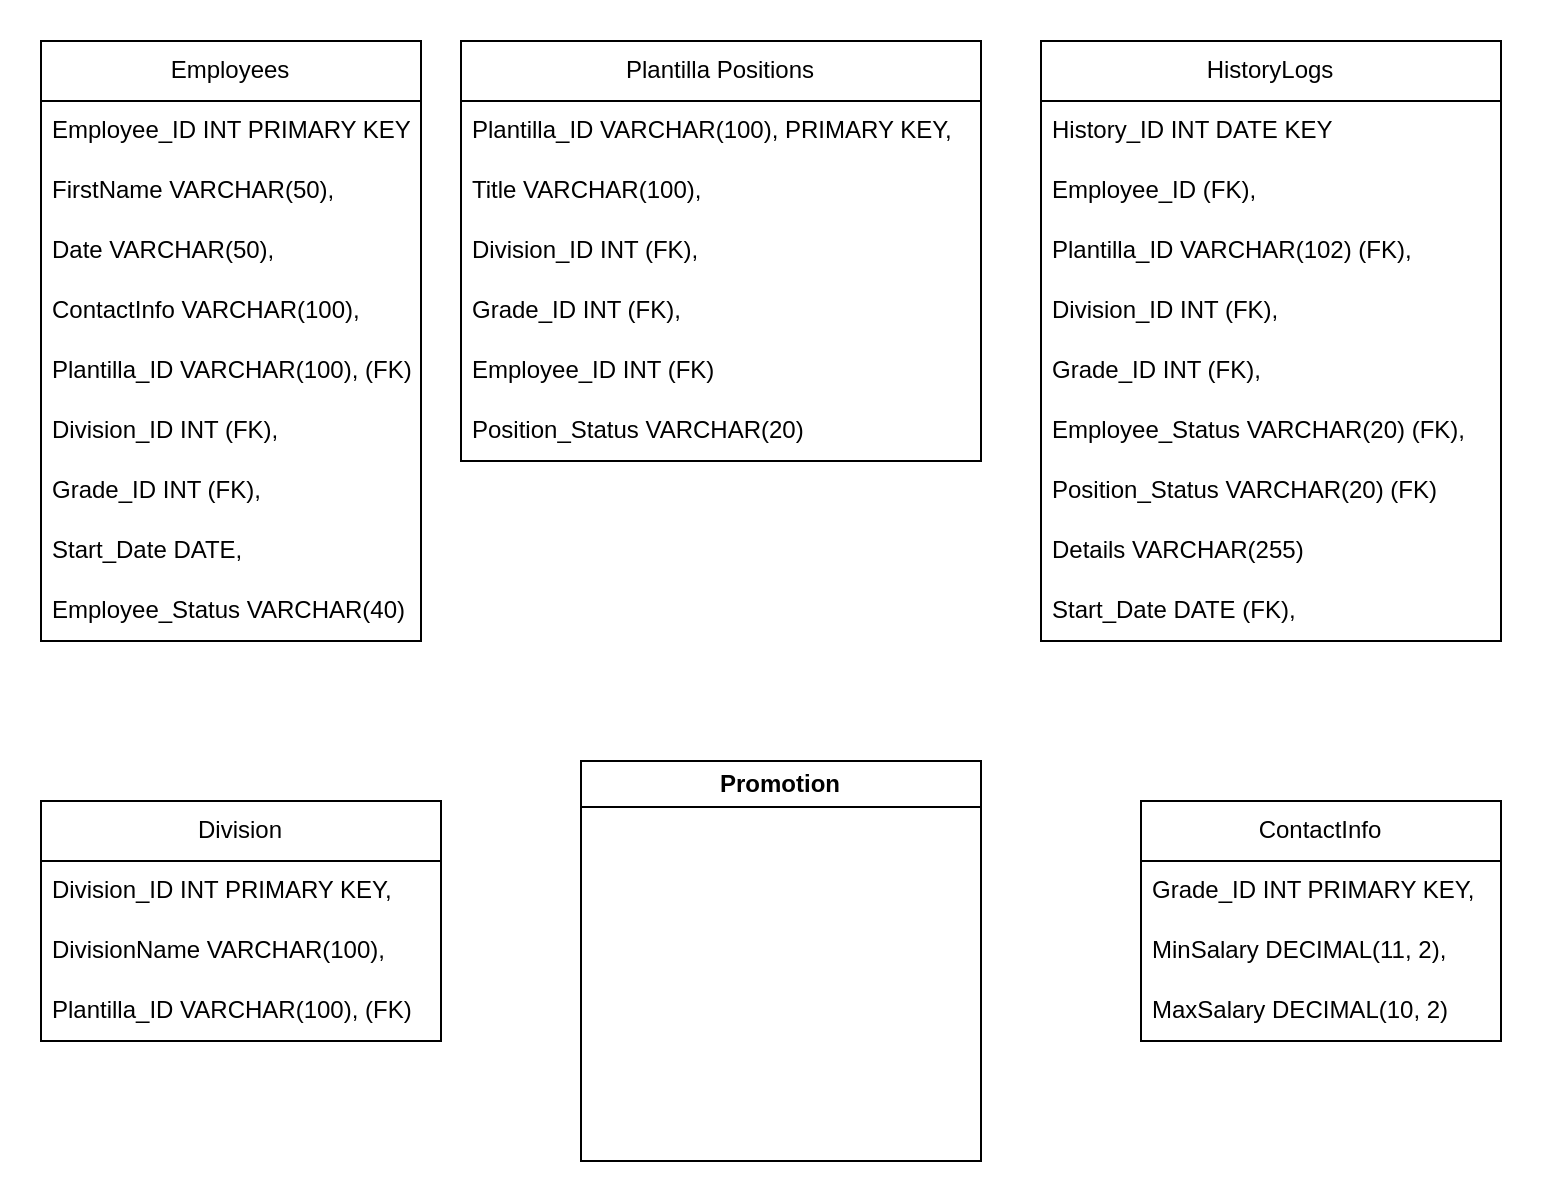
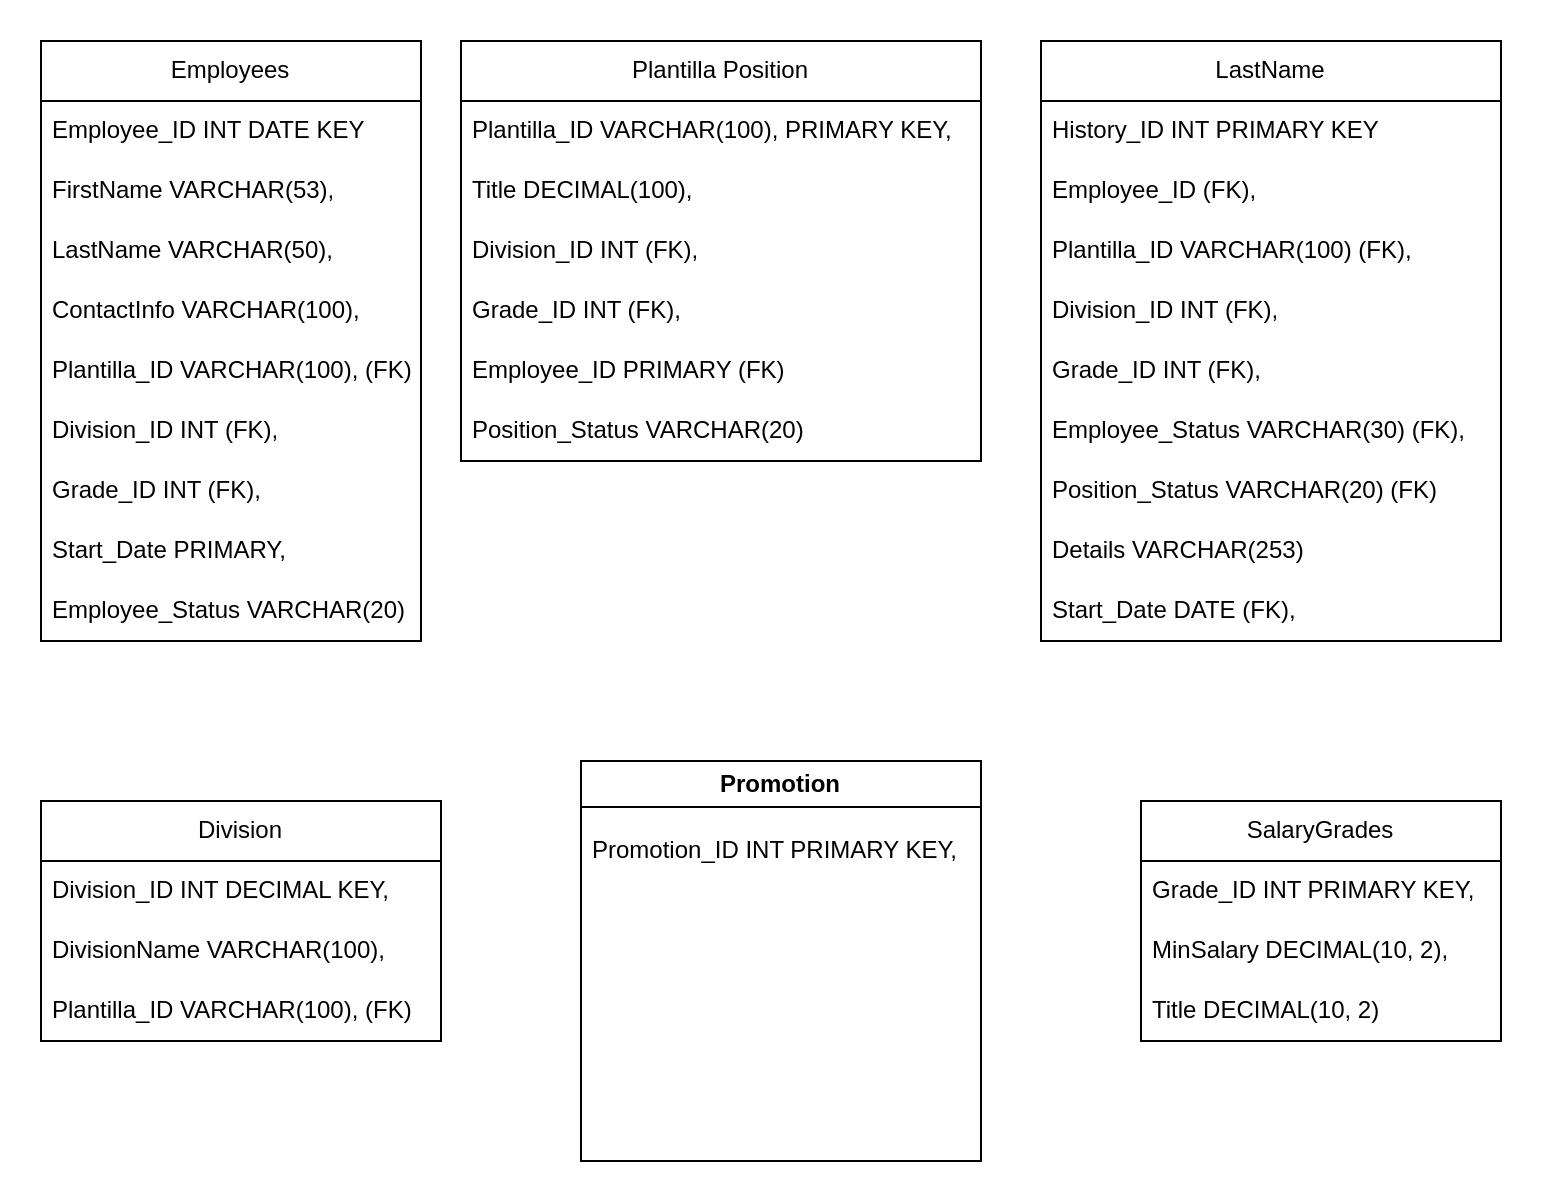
node "Plantilla Positions": label "Plantilla Positions" -> "Plantilla Position"
node "HistoryLogs": label "HistoryLogs" -> "LastName"
node "Employee_ID INT PRIMARY KEY": label "Employee_ID INT PRIMARY KEY" -> "Employee_ID INT DATE KEY"
node "History_ID INT DATE KEY": label "History_ID INT DATE KEY" -> "History_ID INT PRIMARY KEY"
node "FirstName VARCHAR(50),": label "FirstName VARCHAR(50)," -> "FirstName VARCHAR(53),"
node "Title VARCHAR(100),": label "Title VARCHAR(100)," -> "Title DECIMAL(100),"
node "Date VARCHAR(50),": label "Date VARCHAR(50)," -> "LastName VARCHAR(50),"
node "Plantilla_ID VARCHAR(102) (FK),": label "Plantilla_ID VARCHAR(102) (FK)," -> "Plantilla_ID VARCHAR(100) (FK),"
node "Employee_ID INT (FK)": label "Employee_ID INT (FK)" -> "Employee_ID PRIMARY (FK)"
node "Employee_Status VARCHAR(20) (FK),": label "Employee_Status VARCHAR(20) (FK)," -> "Employee_Status VARCHAR(30) (FK),"
node "Start_Date DATE,": label "Start_Date DATE," -> "Start_Date PRIMARY,"
node "Details VARCHAR(255)": label "Details VARCHAR(255)" -> "Details VARCHAR(253)"
node "Employee_Status VARCHAR(40)": label "Employee_Status VARCHAR(40)" -> "Employee_Status VARCHAR(20)"
node "ContactInfo": label "ContactInfo" -> "SalaryGrades"
node "Promotion_ID INT PRIMARY KEY,": added
node "Division_ID INT PRIMARY KEY,": label "Division_ID INT PRIMARY KEY," -> "Division_ID INT DECIMAL KEY,"
node "MinSalary DECIMAL(11, 2),": label "MinSalary DECIMAL(11, 2)," -> "MinSalary DECIMAL(10, 2),"
node "MaxSalary DECIMAL(10, 2)": label "MaxSalary DECIMAL(10, 2)" -> "Title DECIMAL(10, 2)"
